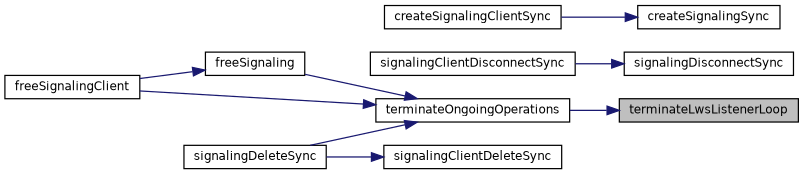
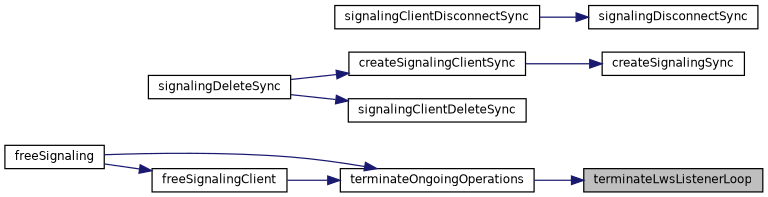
edge "freeSignalingClient" -> "freeSignaling": reversed
edge "signalingDeleteSync" -> "terminateOngoingOperations": now "signalingDeleteSync" -> "createSignalingClientSync"
